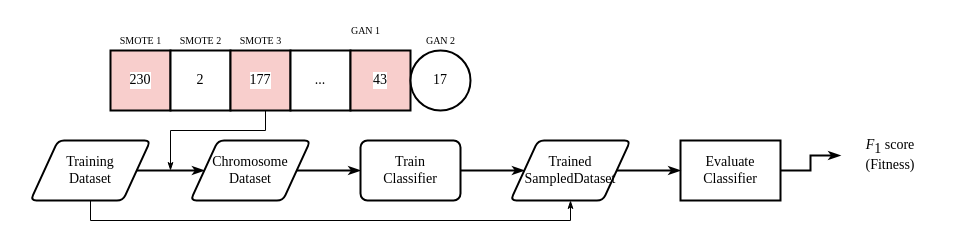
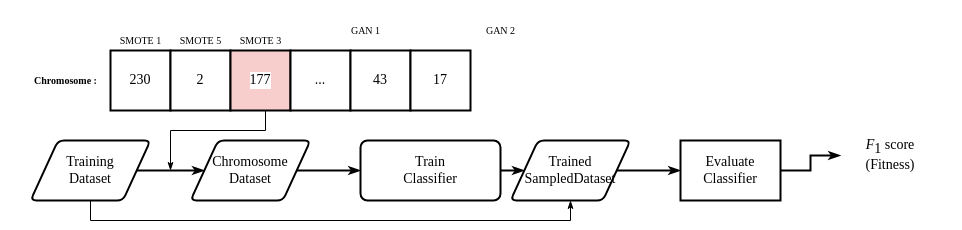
node "SMOTE 2": label "SMOTE 2" -> "SMOTE 5"
node "GAN 2": moved (441, 41) -> (501, 31)
node "Chromosome :": added
node "230": fillcolor #f8cecc -> #ffffff
node "43": fillcolor #f8cecc -> #ffffff
node "17": shape ellipse -> rounded rectangle
node "TrainClassifier": size 100x60 -> 140x60
